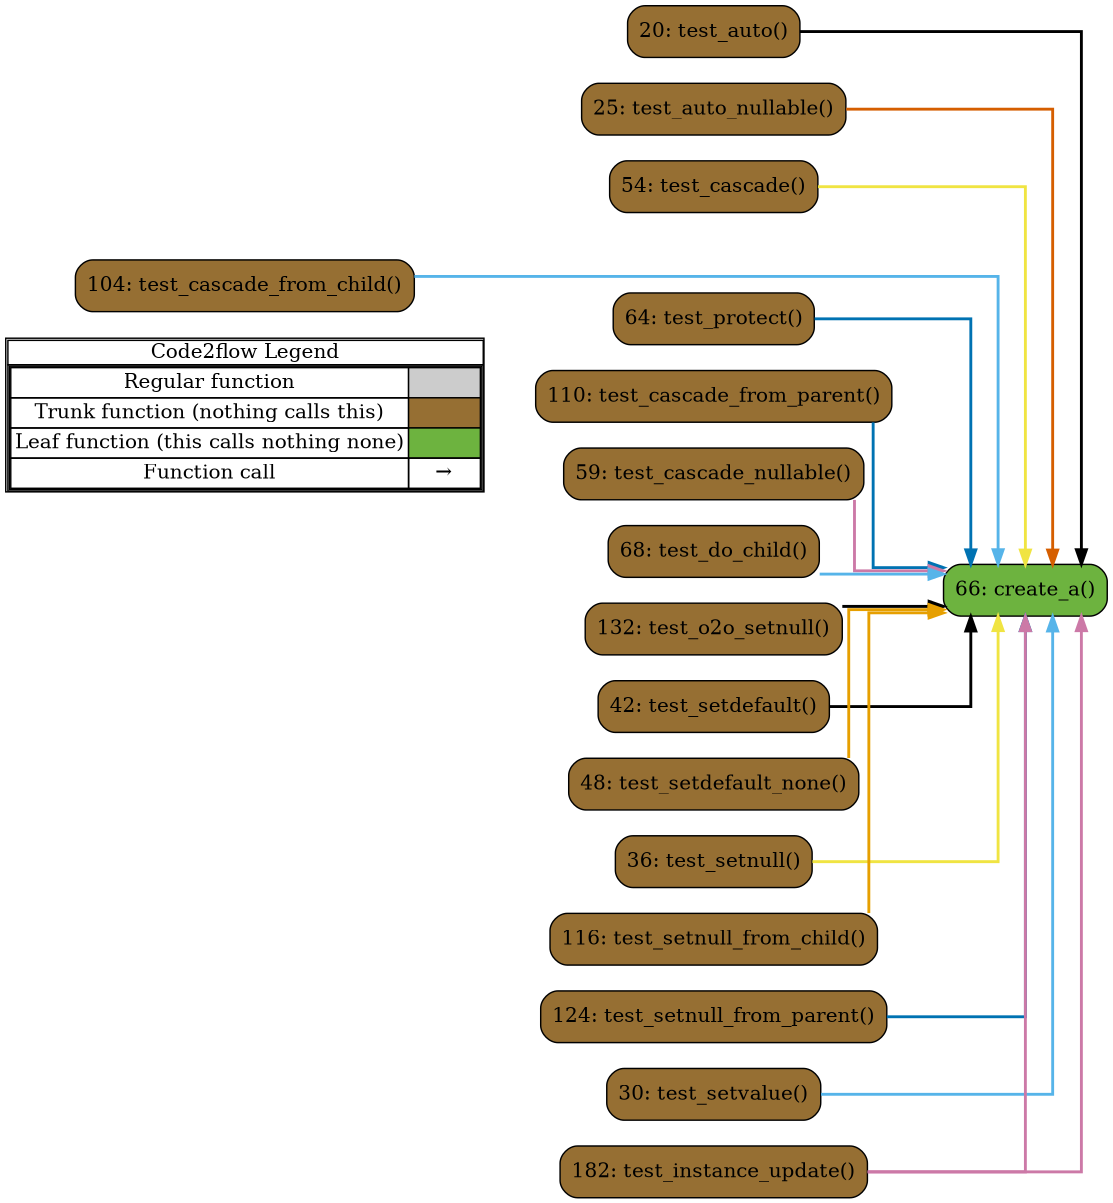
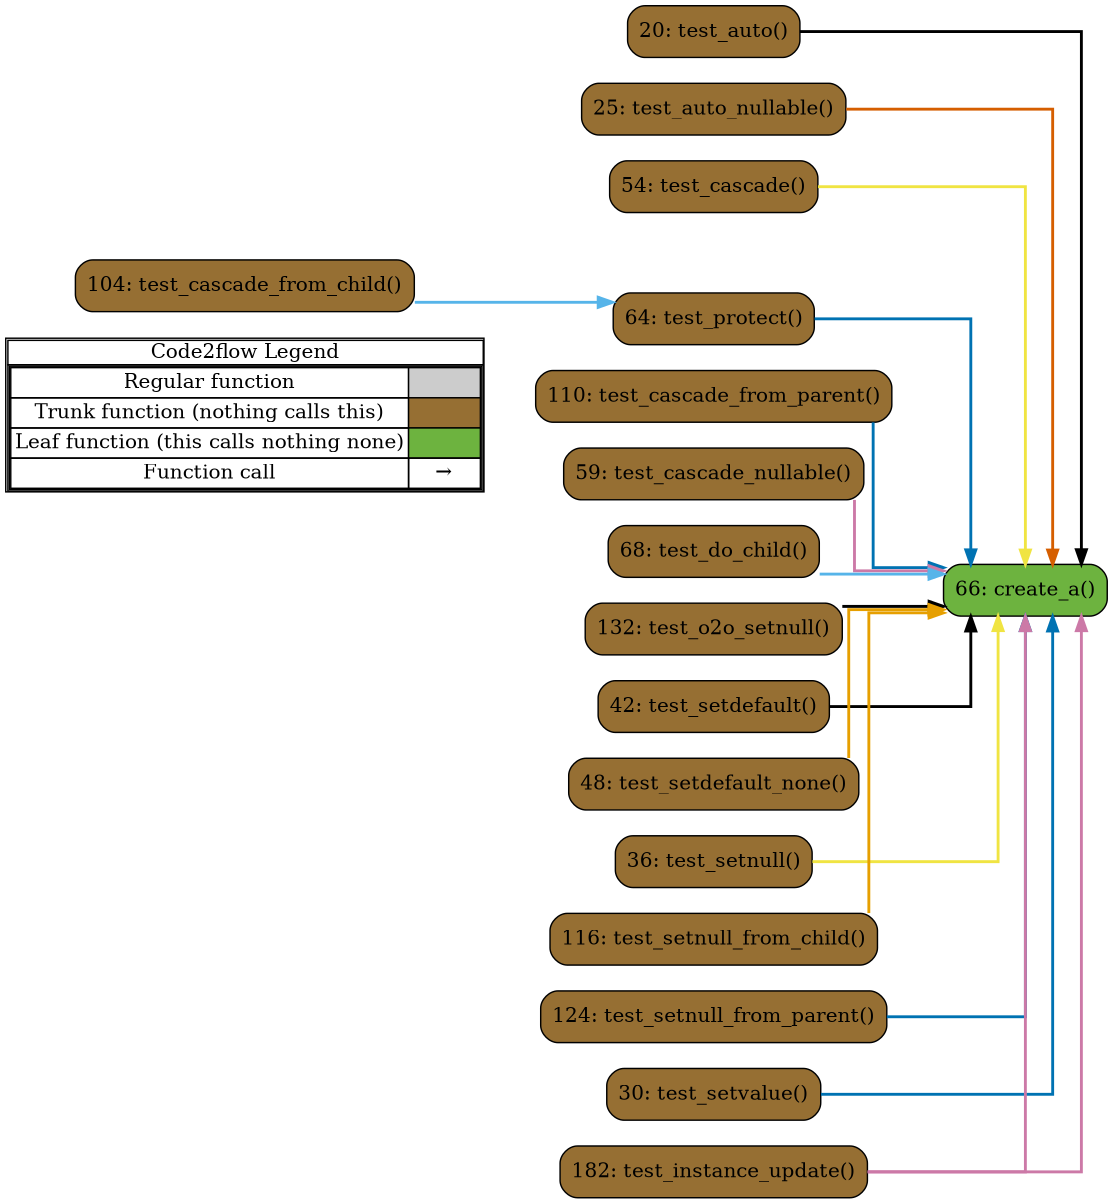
edge "104: test_cascade_from_child()" -> "66: create_a()": now "104: test_cascade_from_child()" -> "64: test_protect()"
edge "30: test_setvalue()" -> "66: create_a()": color #56b4e9 -> #0072b2
